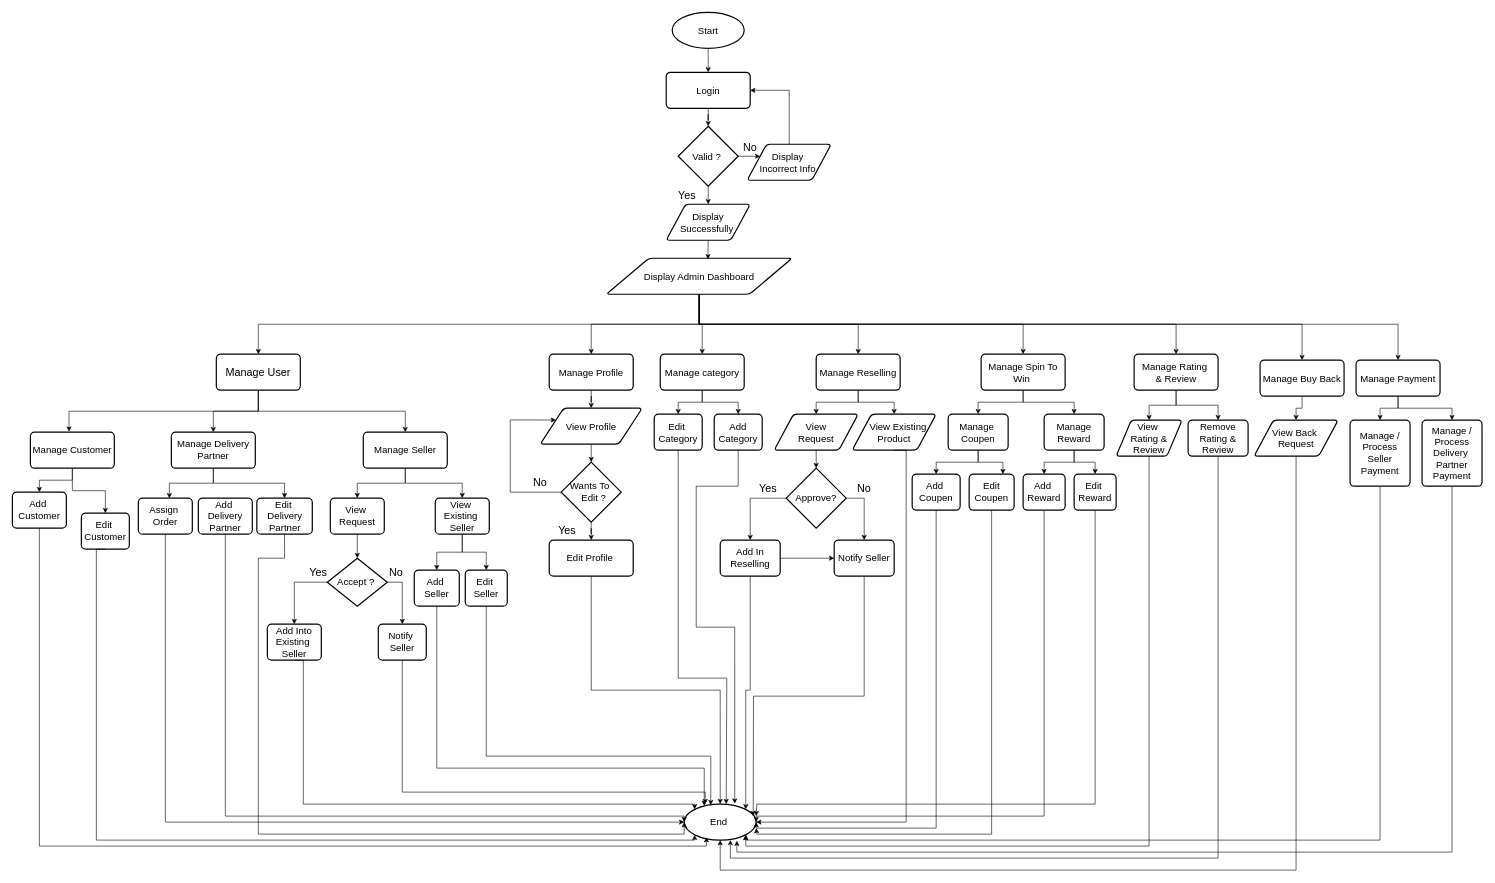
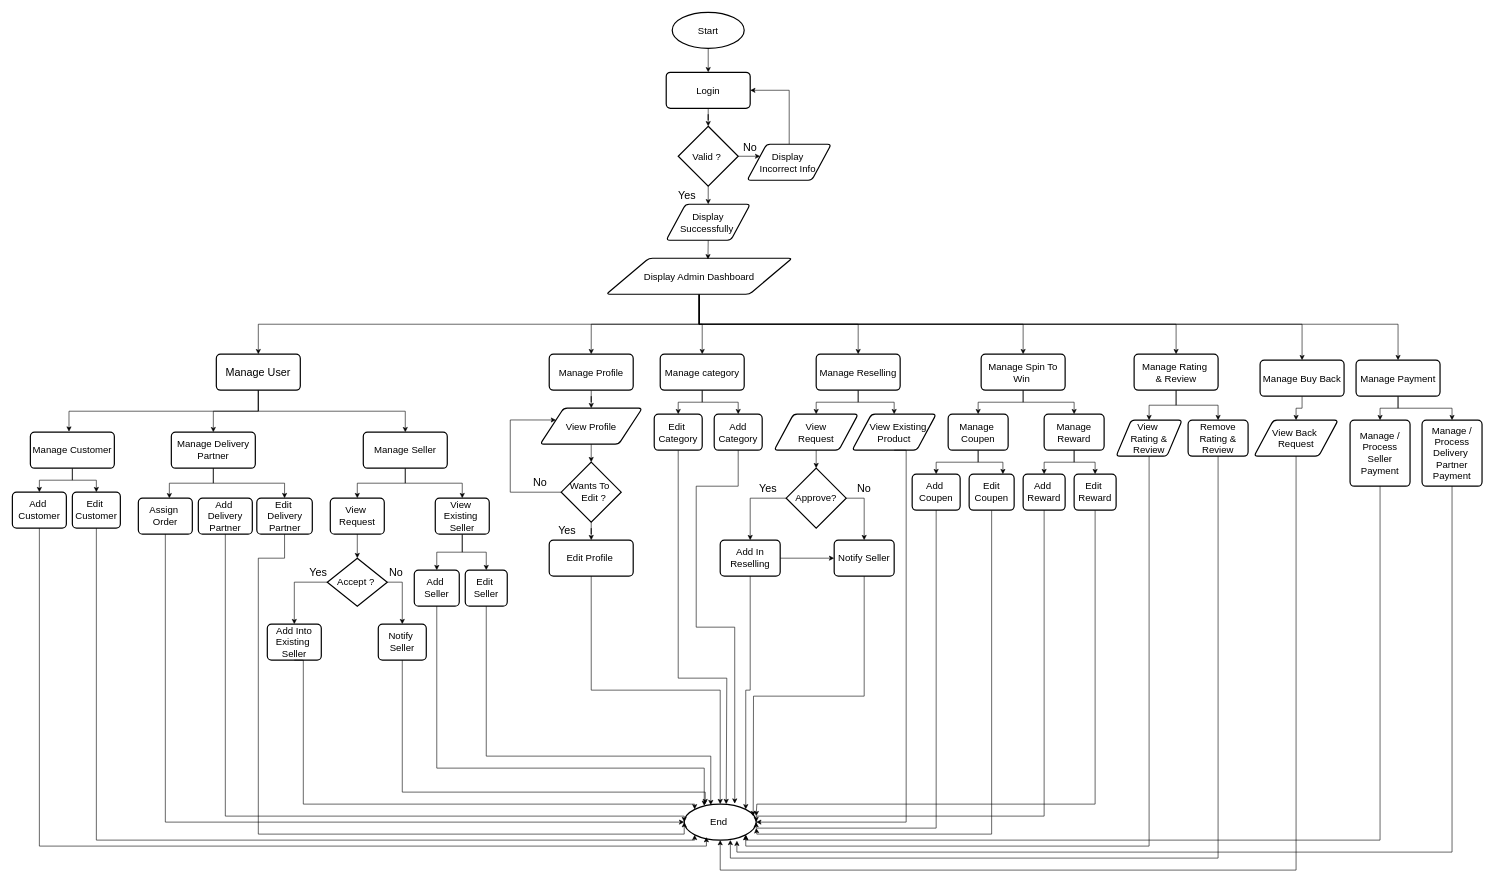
node "Edit Customer": moved (105, 531) -> (96, 510)
